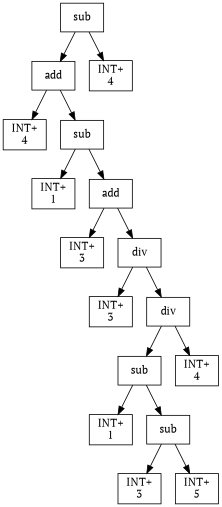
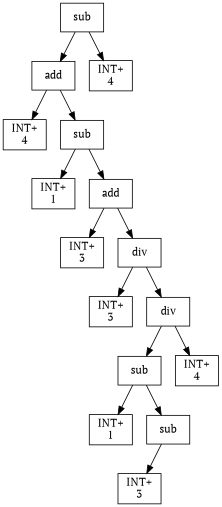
node "INT+ 5": removed
